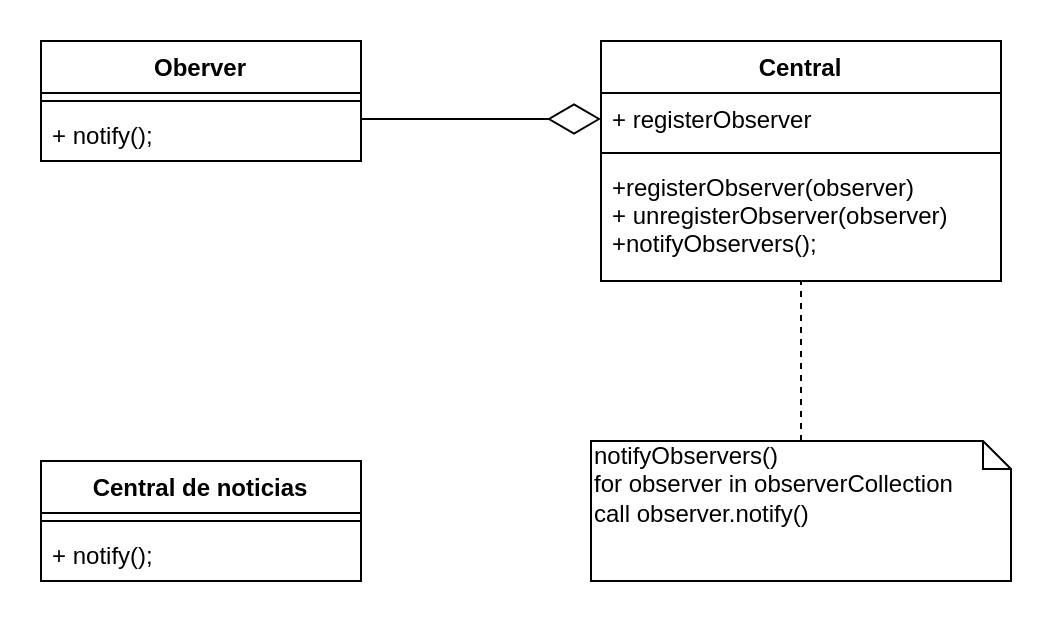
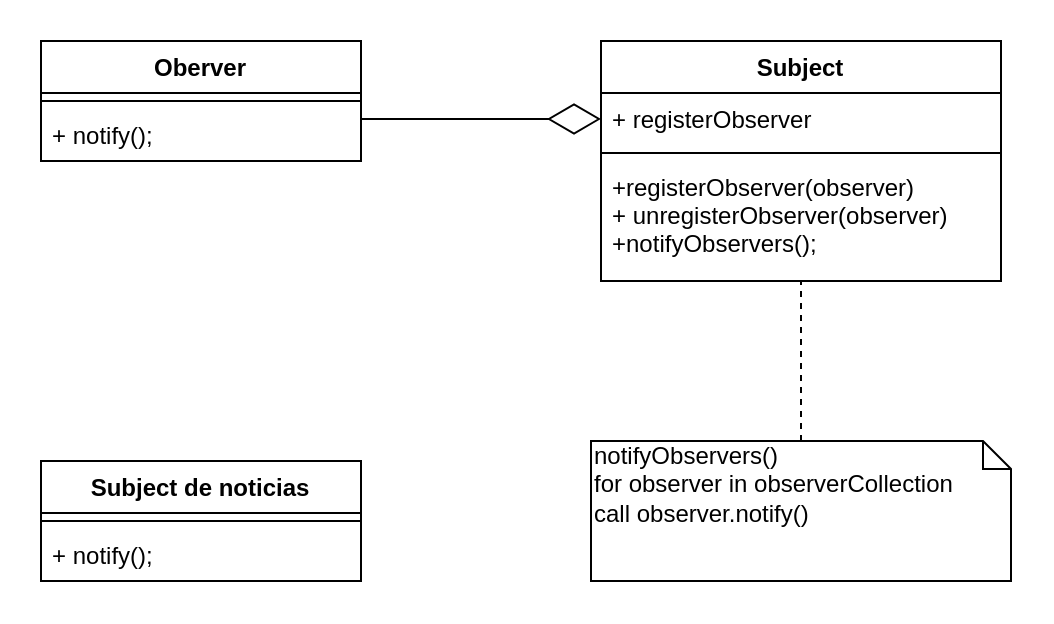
node "Central": label "Central" -> "Subject"
node "Central de noticias": label "Central de noticias" -> "Subject de noticias"
